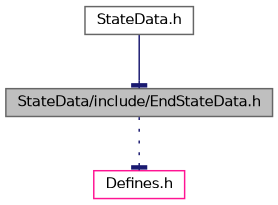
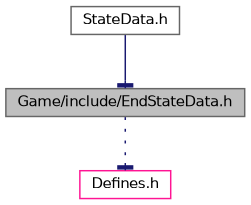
node "StateData/include/EndStateData.h": label "StateData/include/EndStateData.h" -> "Game/include/EndStateData.h"
